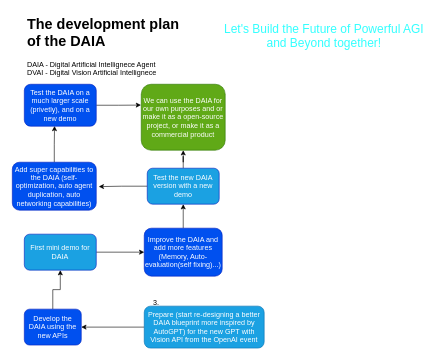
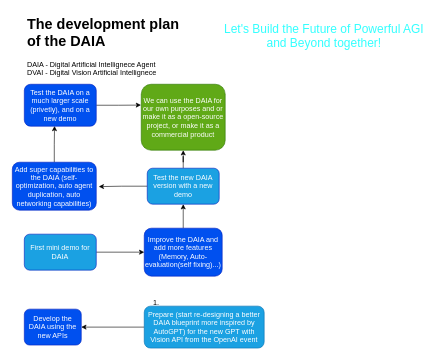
edge "Develop the DAIA using the new APIs" -> "First mini demo for DAIA": removed
node "3.": label "3." -> "1."
